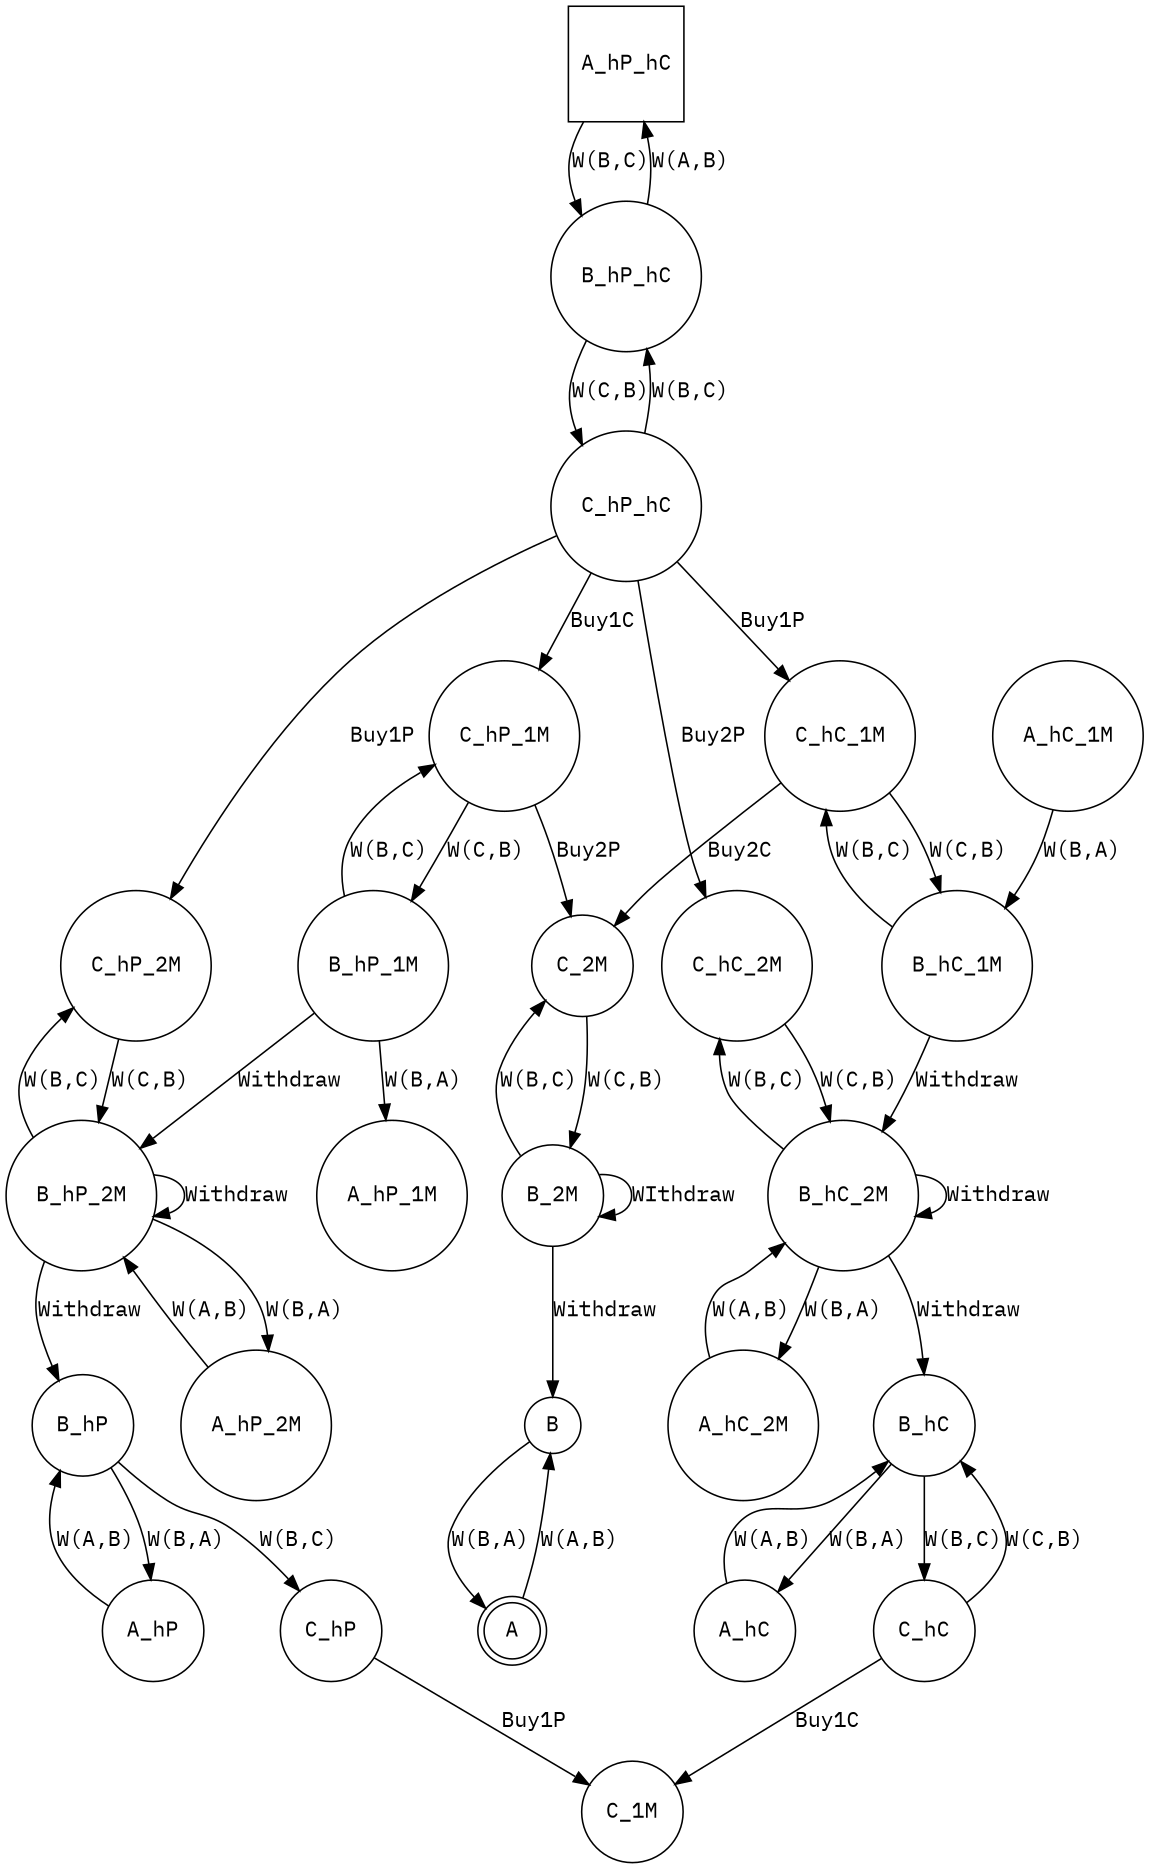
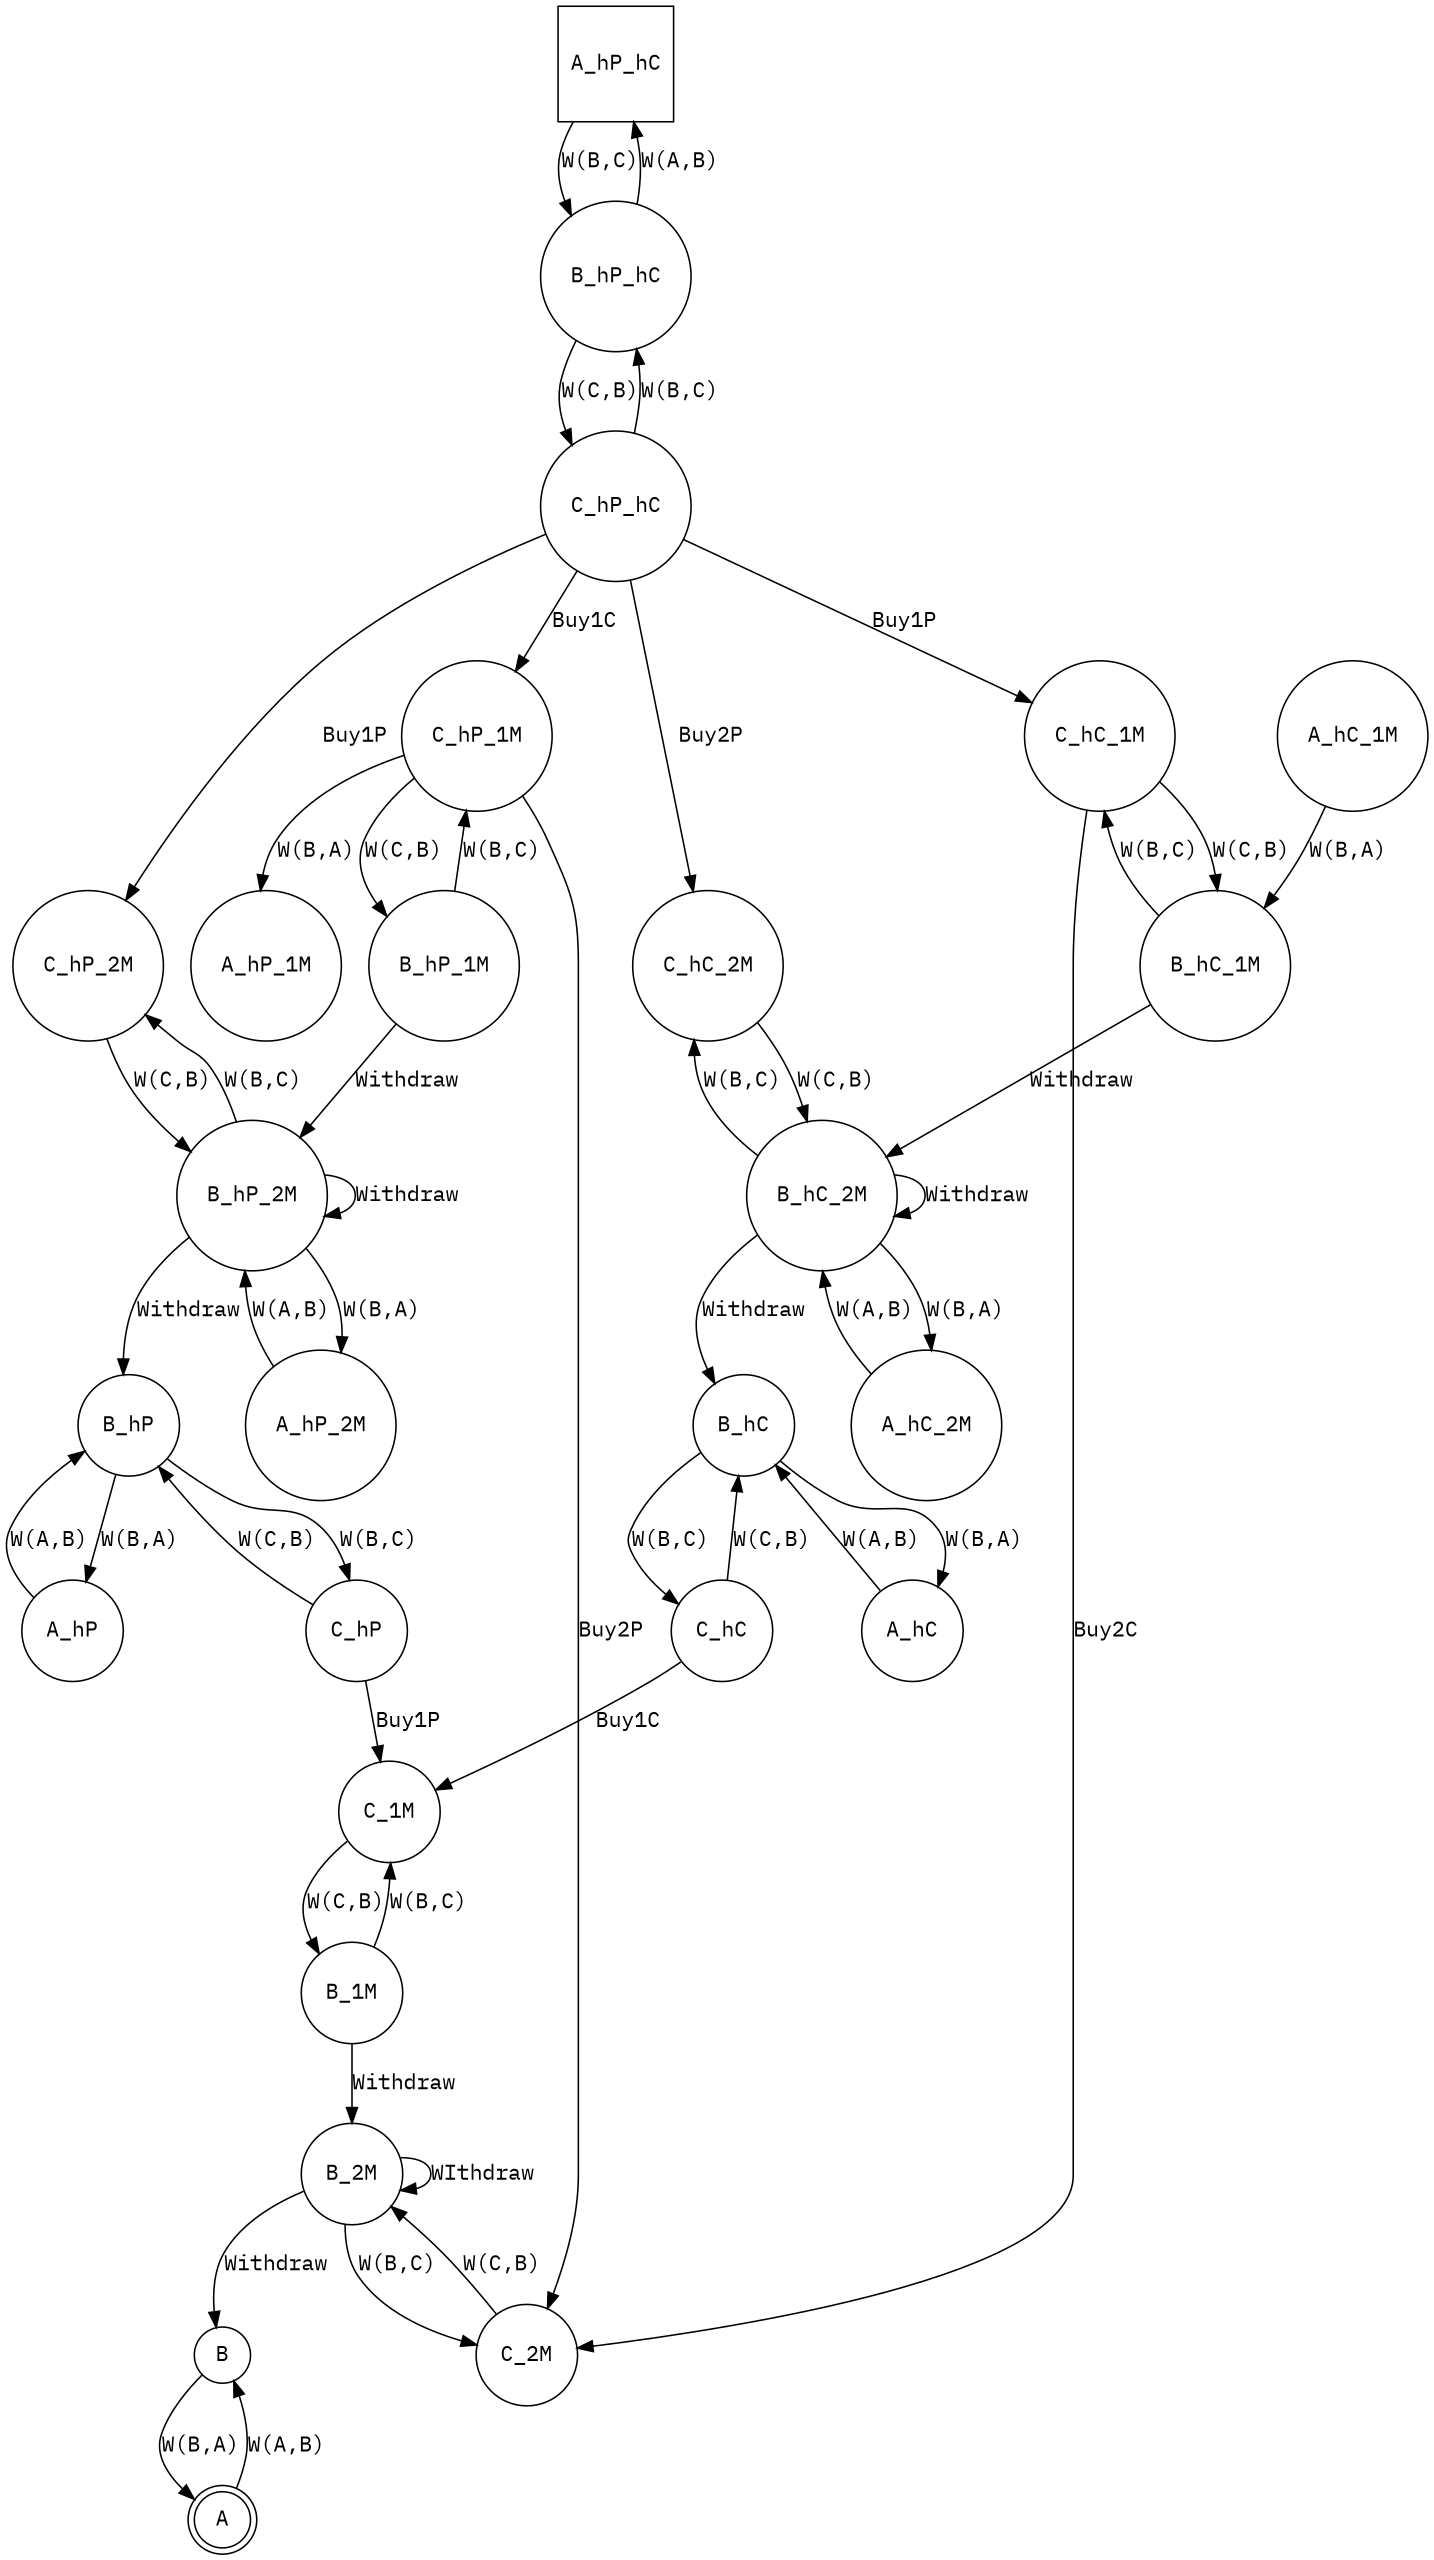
edge "B_hP_1M" -> "A_hP_1M": now "C_hP_1M" -> "A_hP_1M"
edge "C_hP" -> "B_hP": added, label "W(C,B)"
node "B_1M": added
